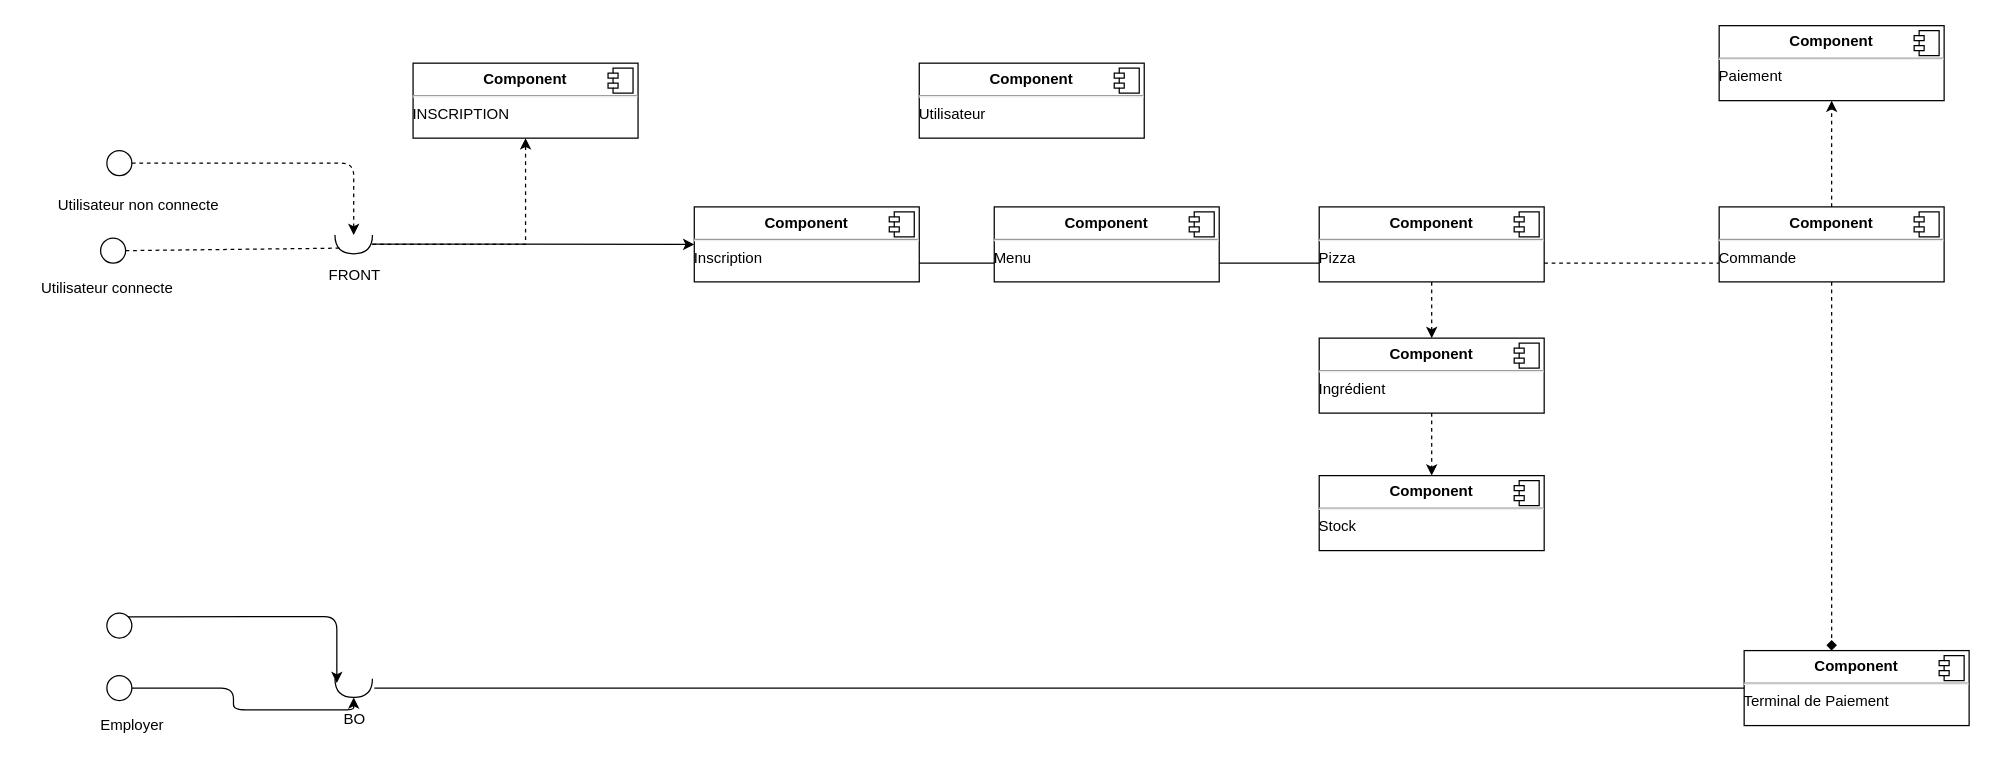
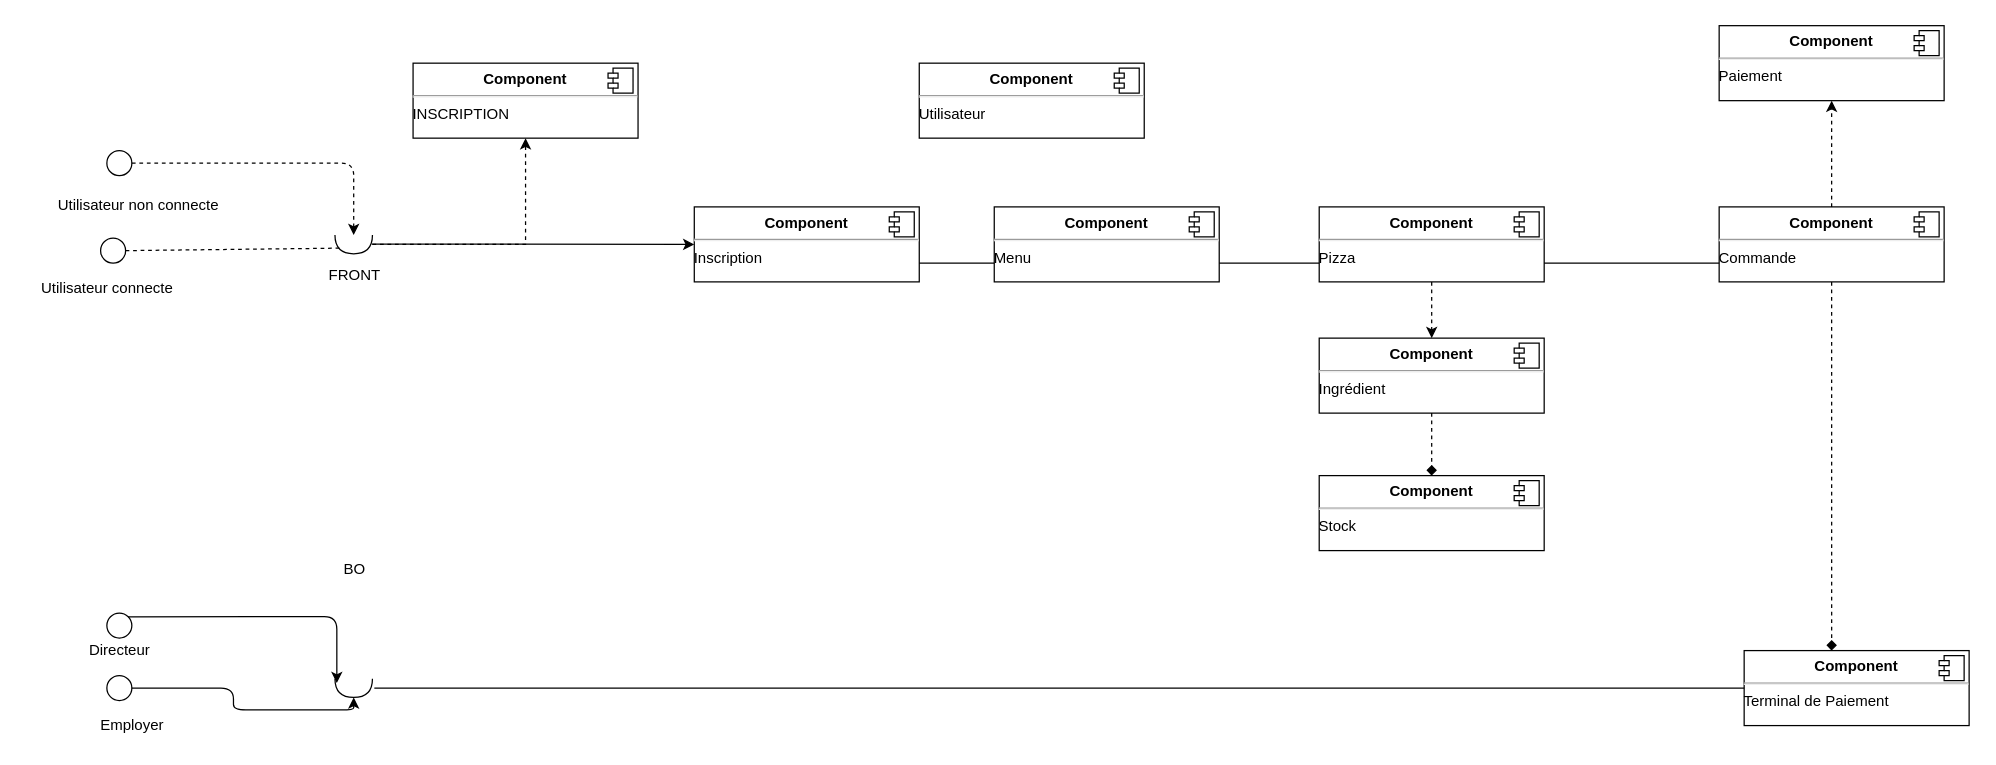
edge "Component Pizza" -- "Component Commande": style dashed -> solid
edge "Component Ingrédient" -> "Component Stock": arrowhead classic -> diamond
node "Directeur": added
node "BO": moved (354, 719) -> (354, 569)
